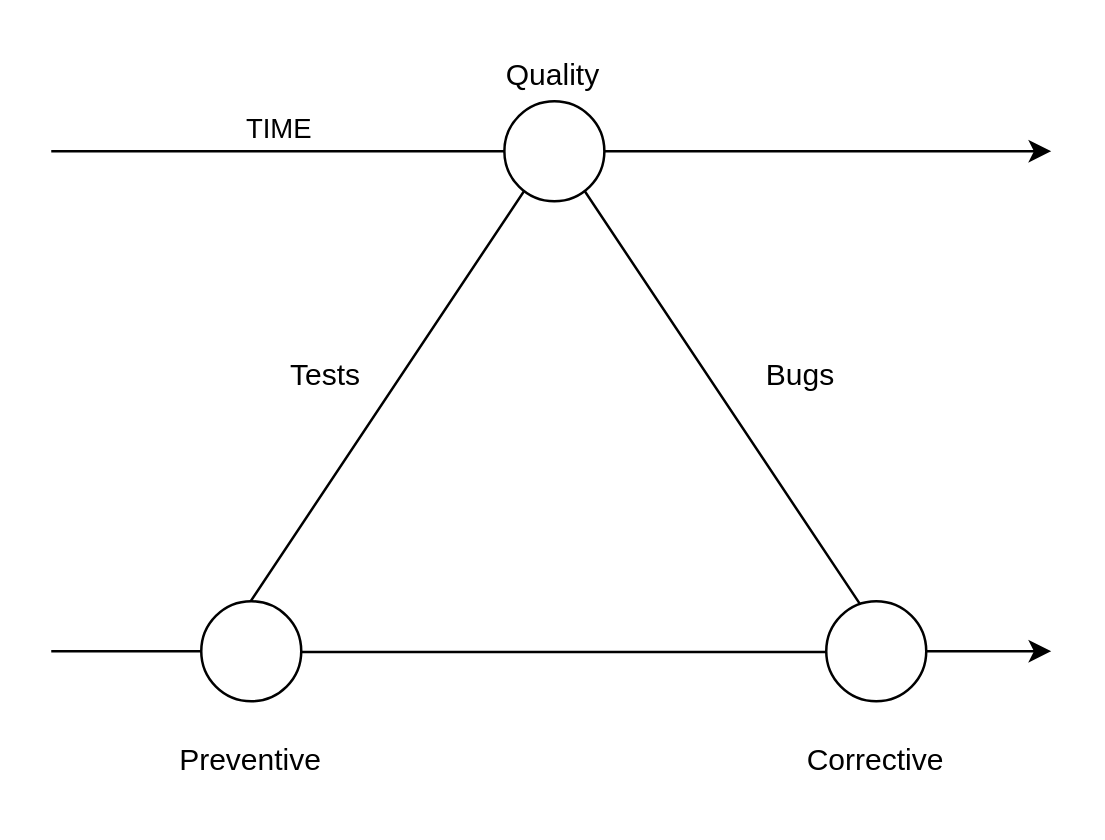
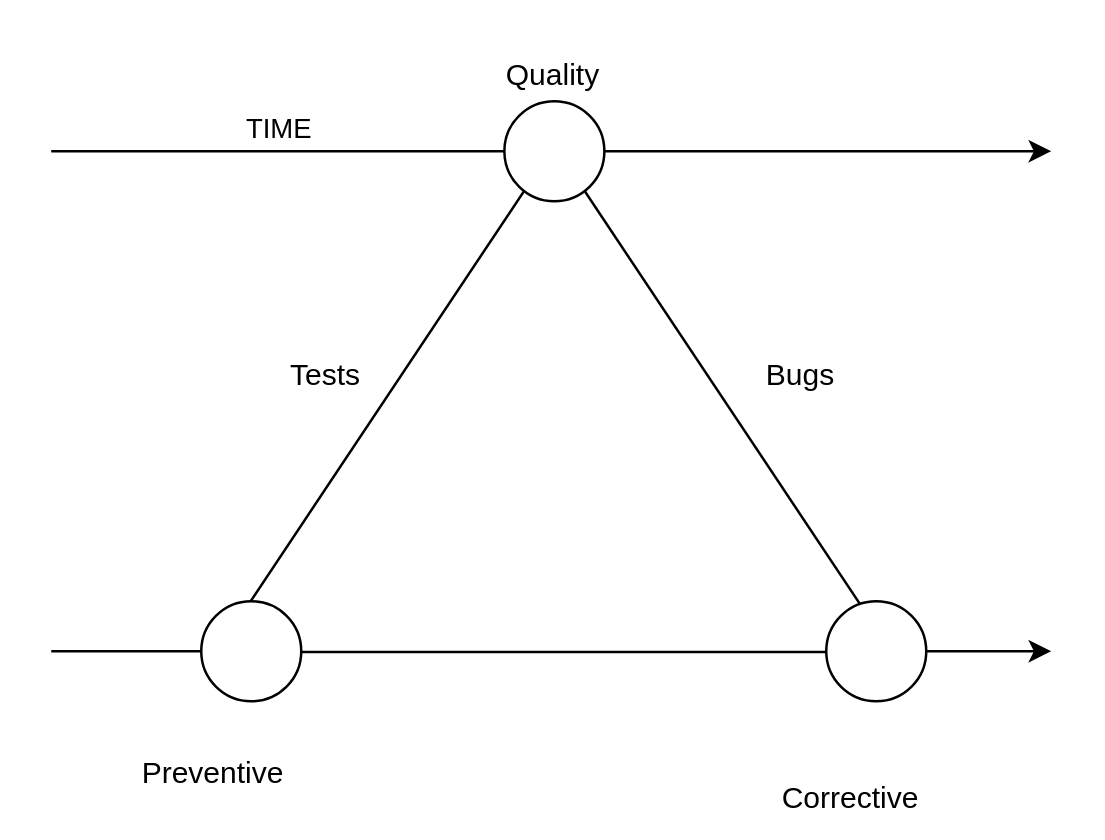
node "Preventive": moved (251, 761) -> (214, 774)
node "Corrective": moved (876, 761) -> (851, 799)
